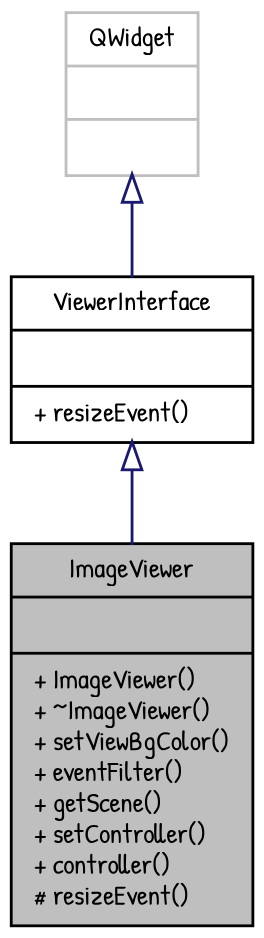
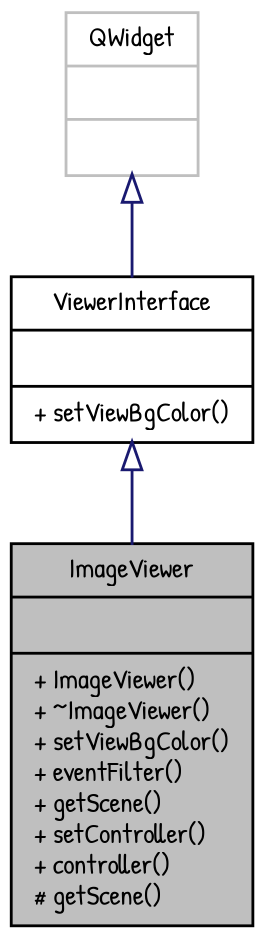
node "ViewerInterface": text "+ resizeEvent()" -> "+ setViewBgColor()"
node "ImageViewer": text "# resizeEvent()" -> "# getScene()"
